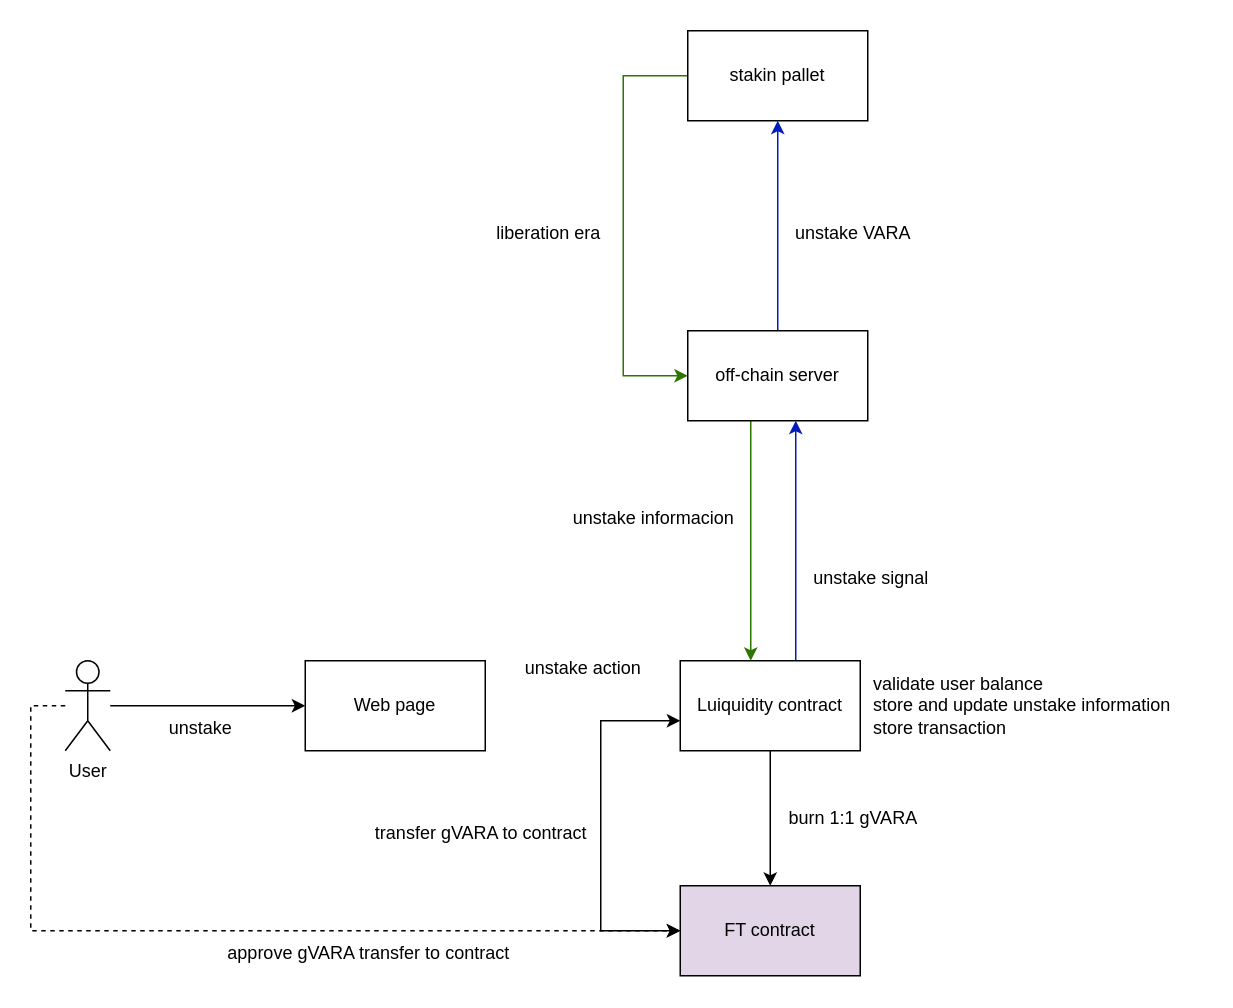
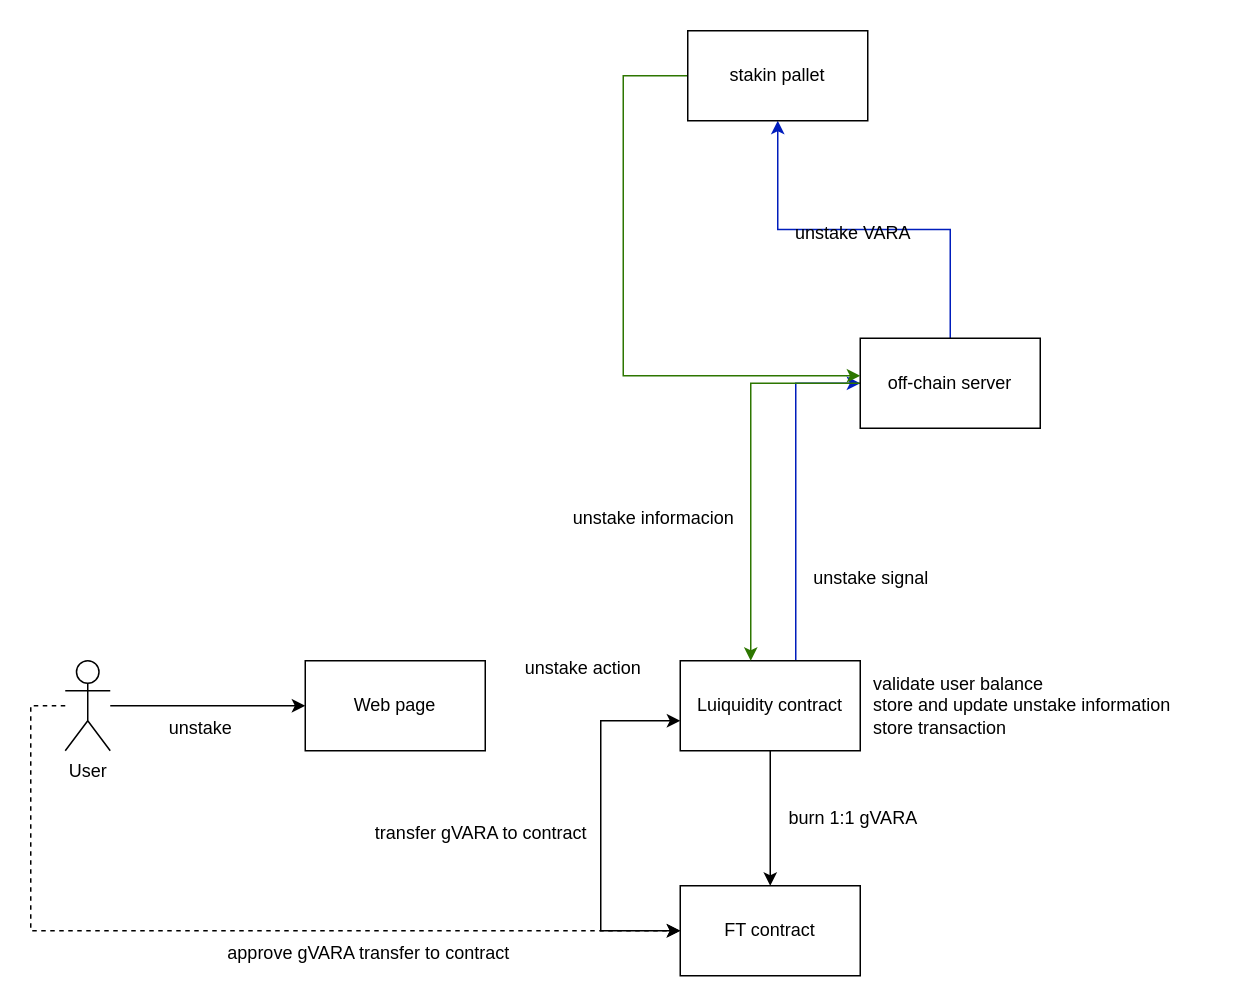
node "liberation era": removed
node "off-chain server": moved (778, 376) -> (950, 383)
node "FT contract": fillcolor #e1d5e7 -> #ffffff
